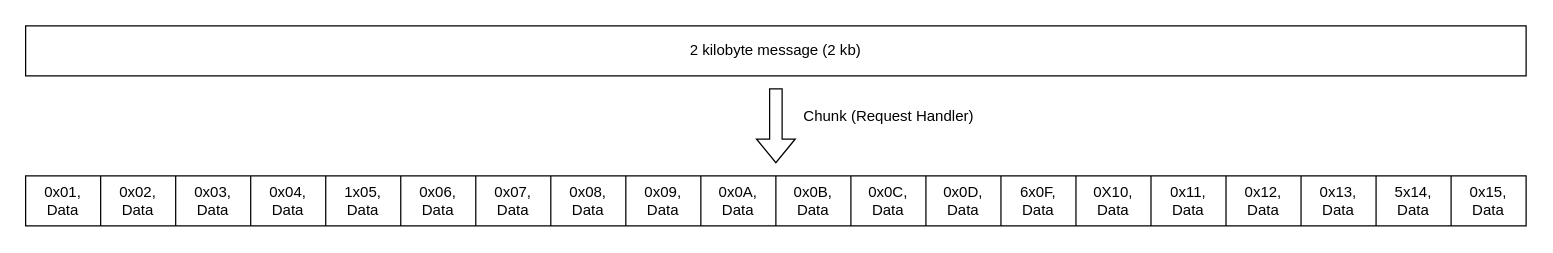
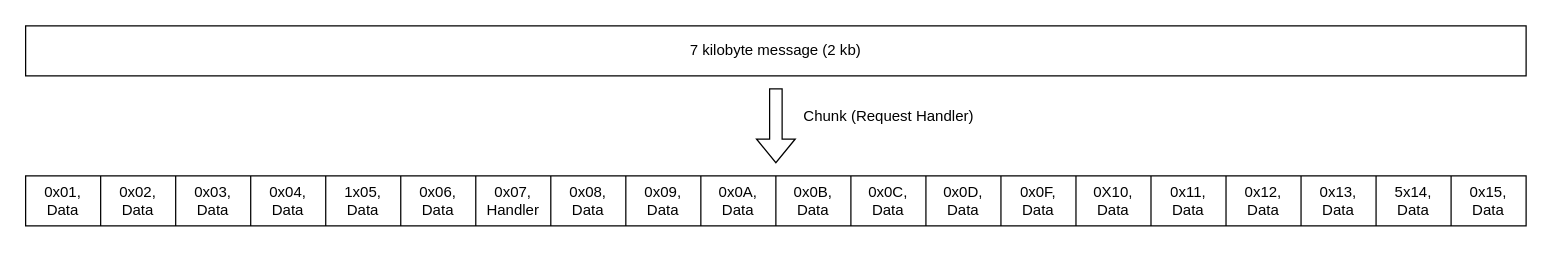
node "2 kilobyte message (2 kb)": label "2 kilobyte message (2 kb)" -> "7 kilobyte message (2 kb)"
node "0x07, Data": label "0x07, Data" -> "0x07, Handler"
node "6x0F, Data": label "6x0F, Data" -> "0x0F, Data"
